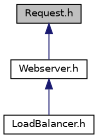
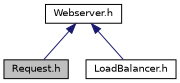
edge "Webserver.h" -> "Request.h": reversed
